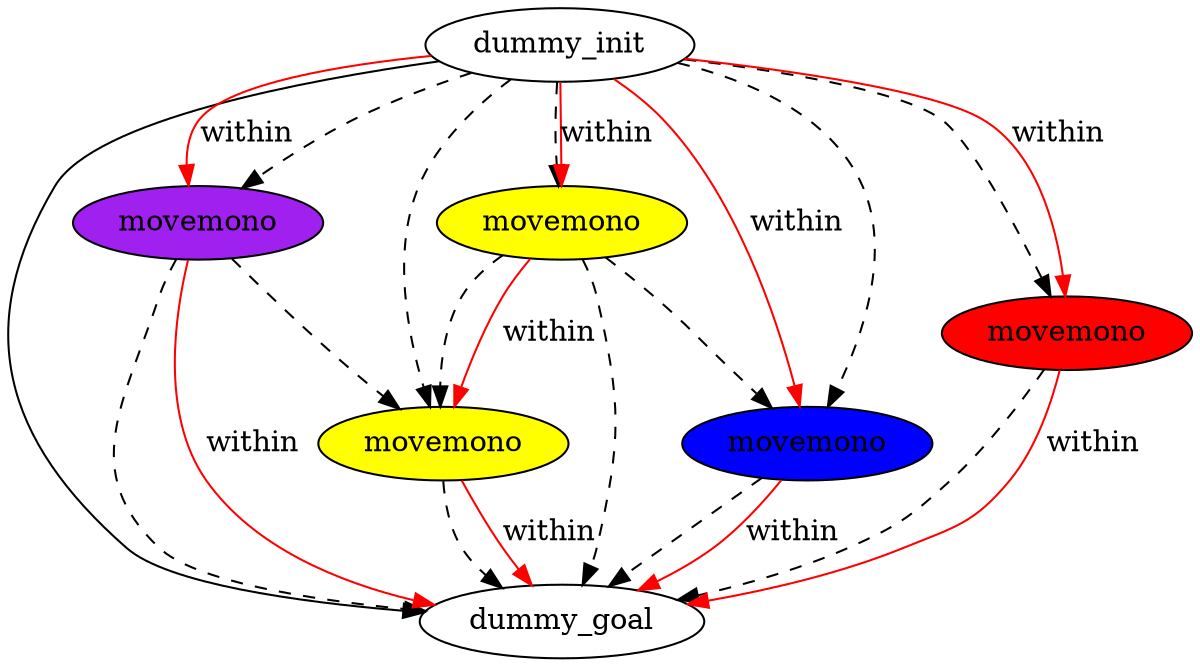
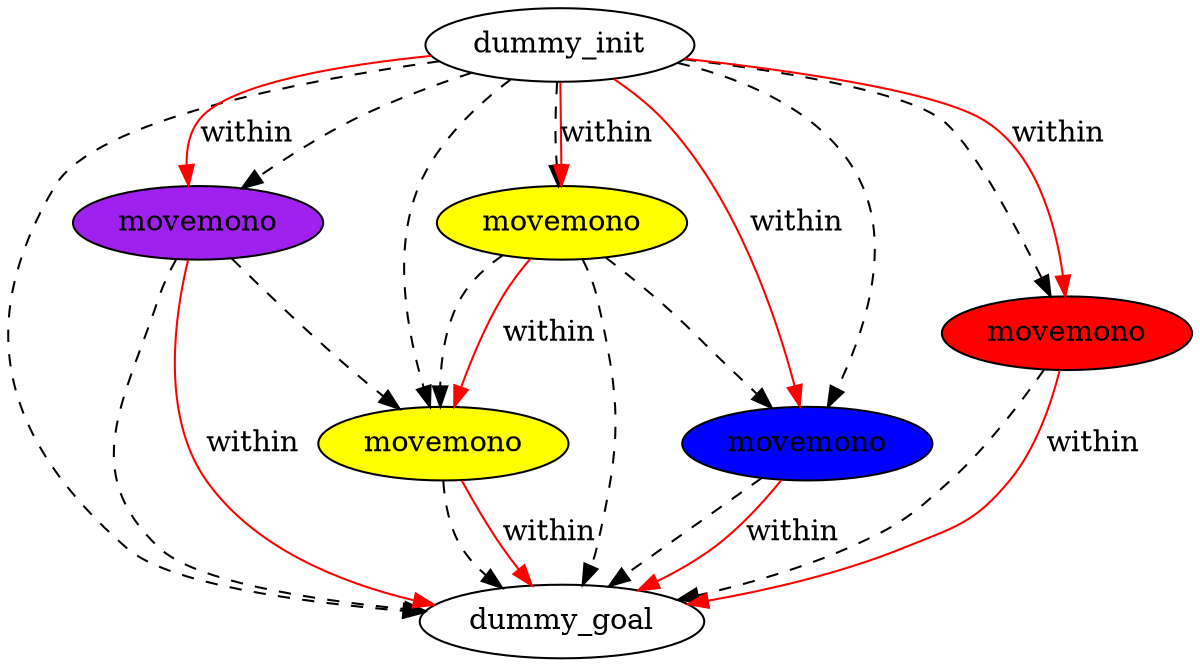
edge "dummy_init" -> "dummy_goal": style solid -> dashed
